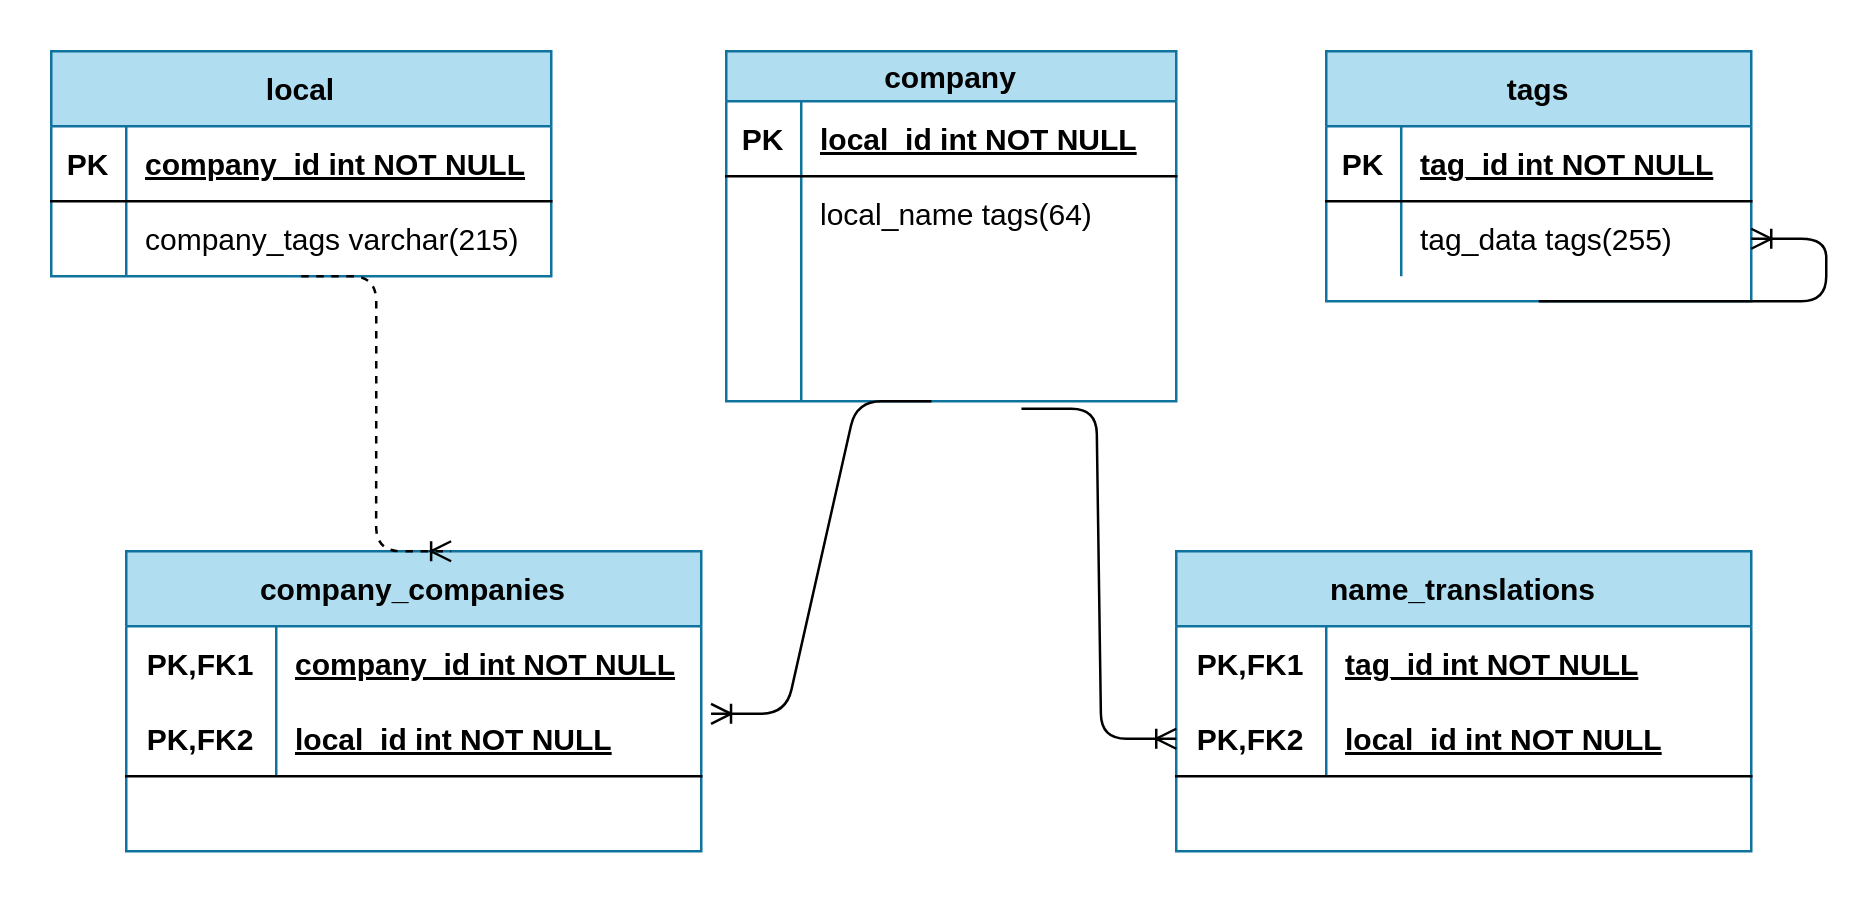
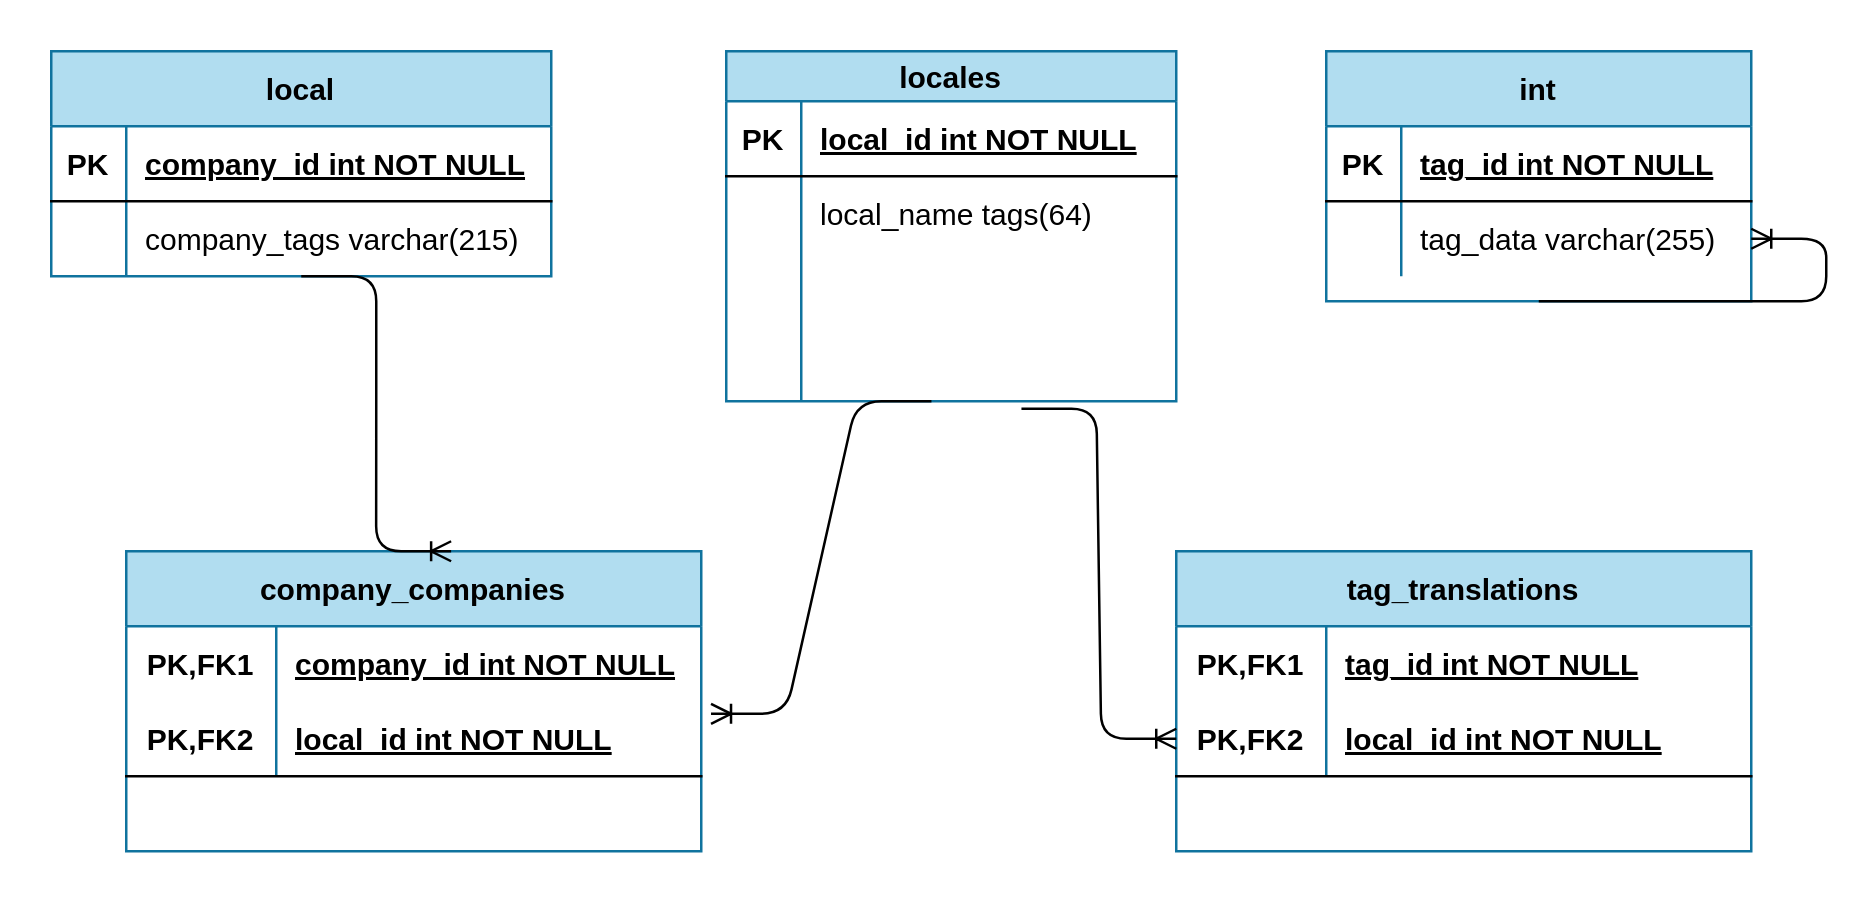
node "company": label "company" -> "locales"
node "tags": label "tags" -> "int"
node "tag_data tags(255)": label "tag_data tags(255)" -> "tag_data varchar(255)"
edge "local" -> "company_companies": style dashed -> solid
node "name_translations": label "name_translations" -> "tag_translations"
